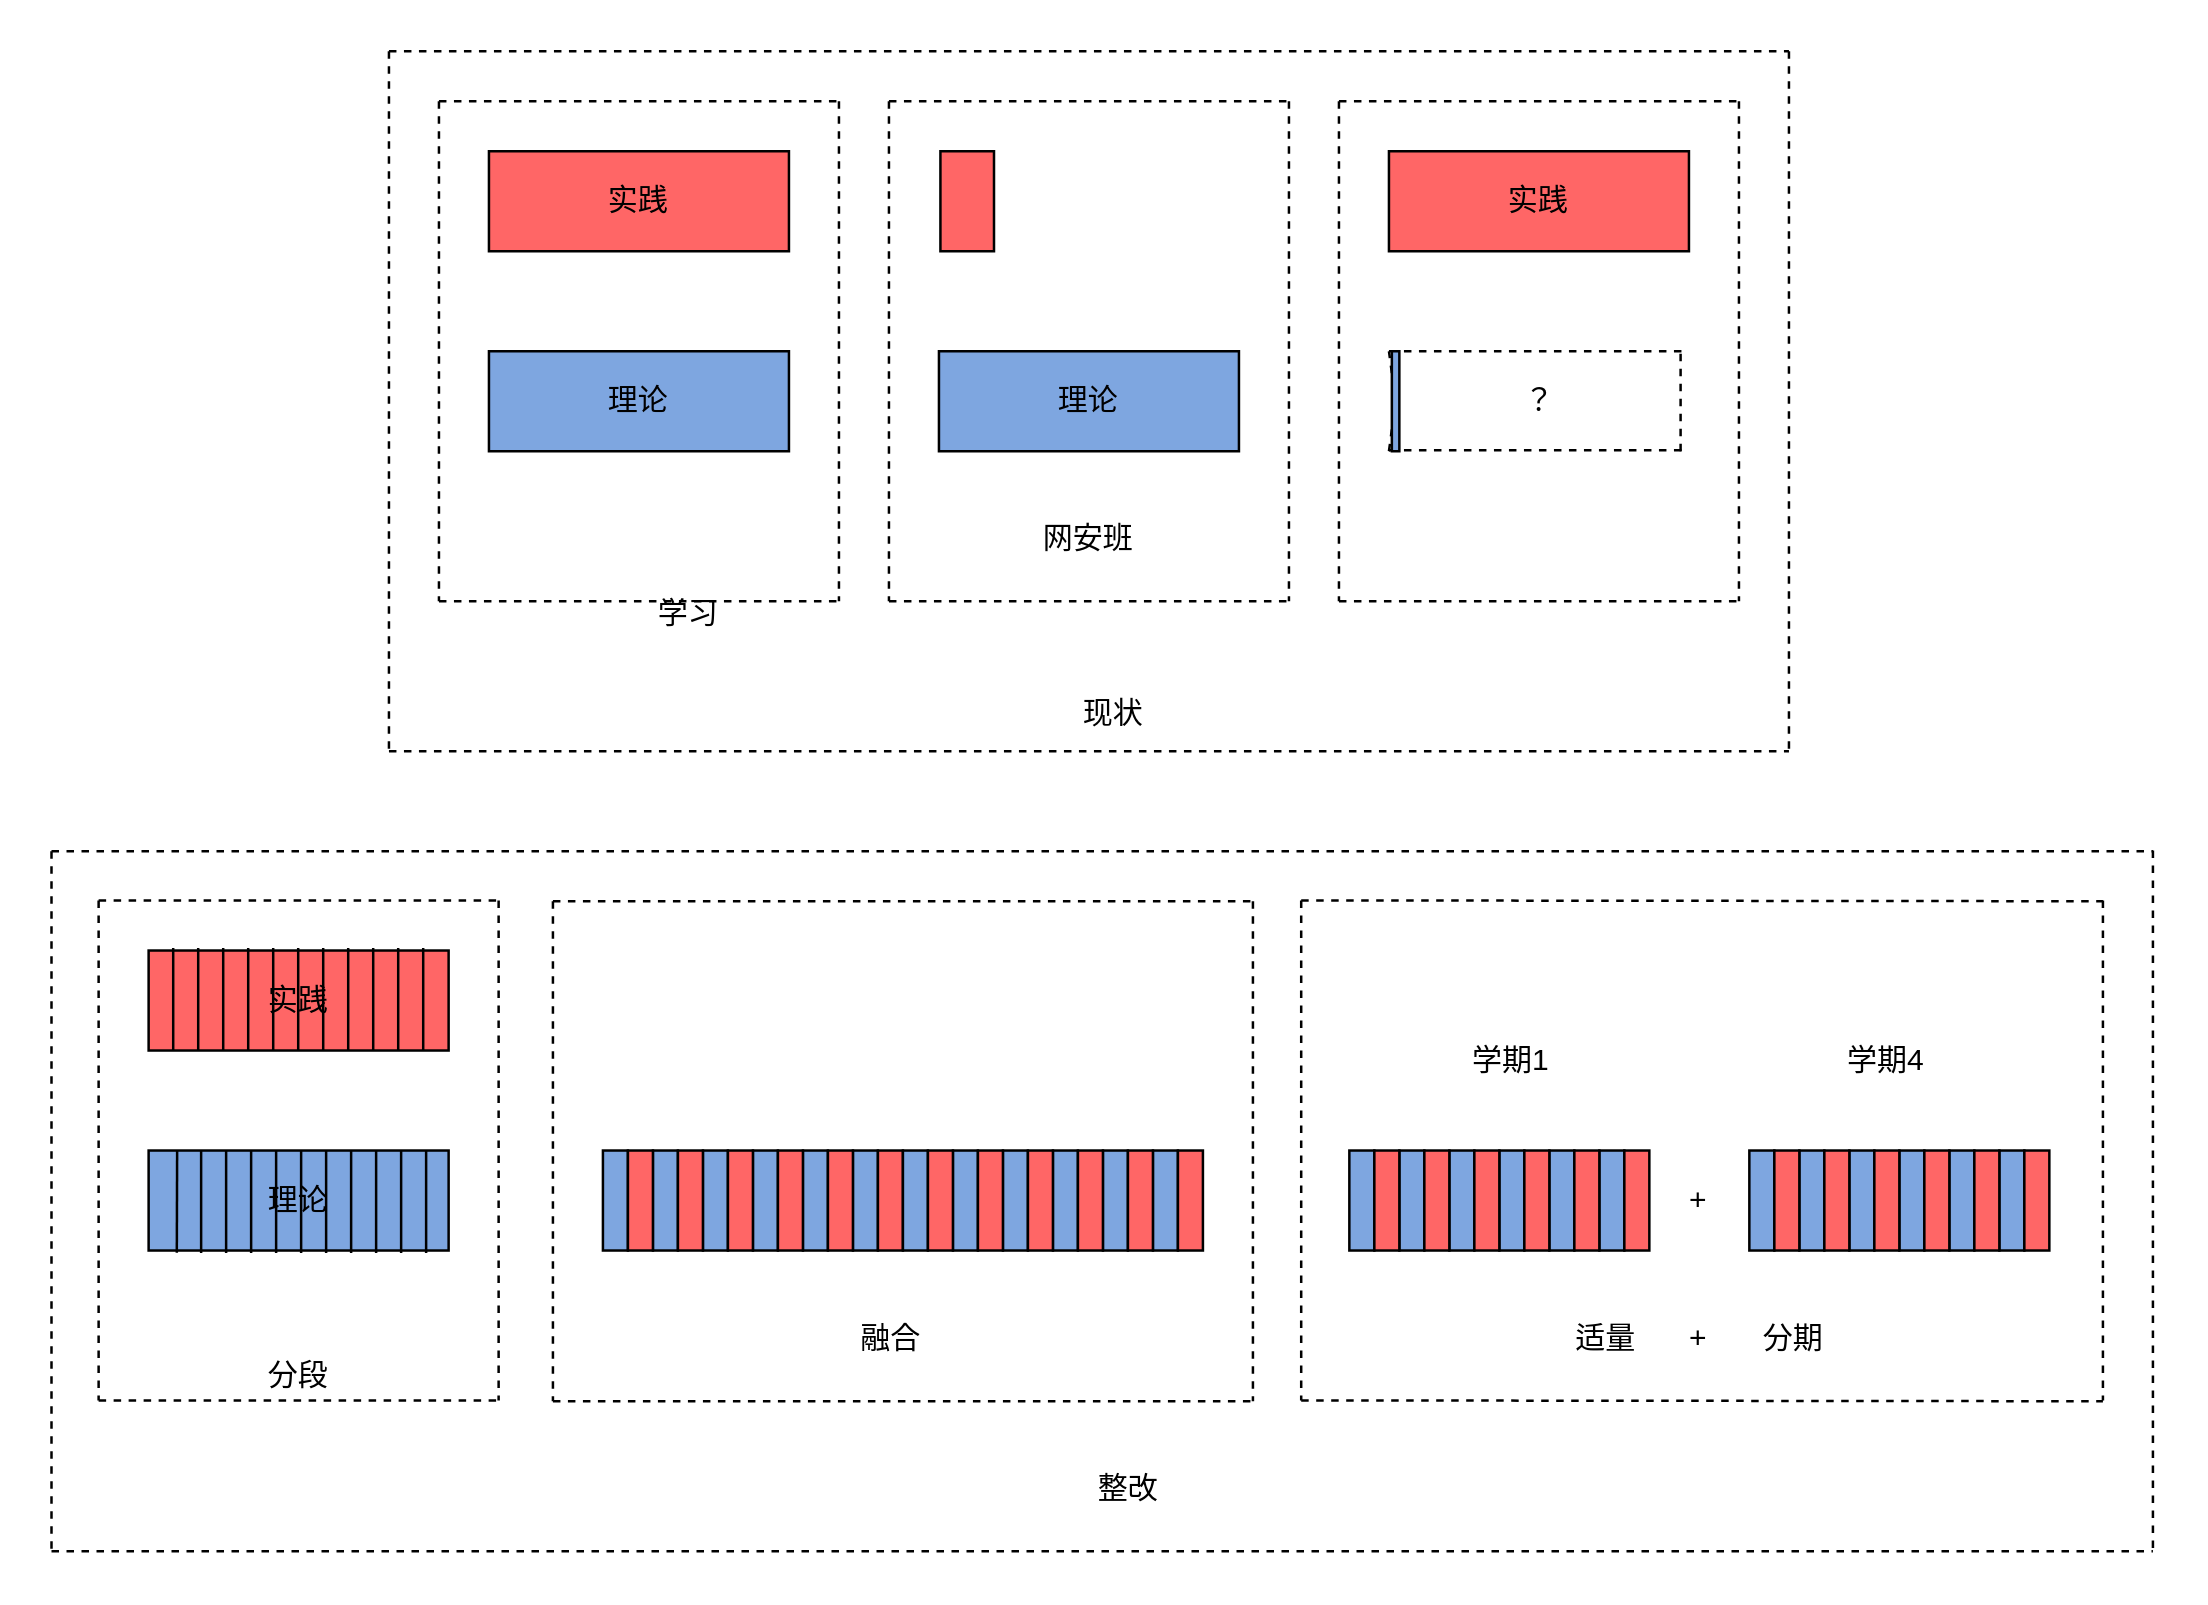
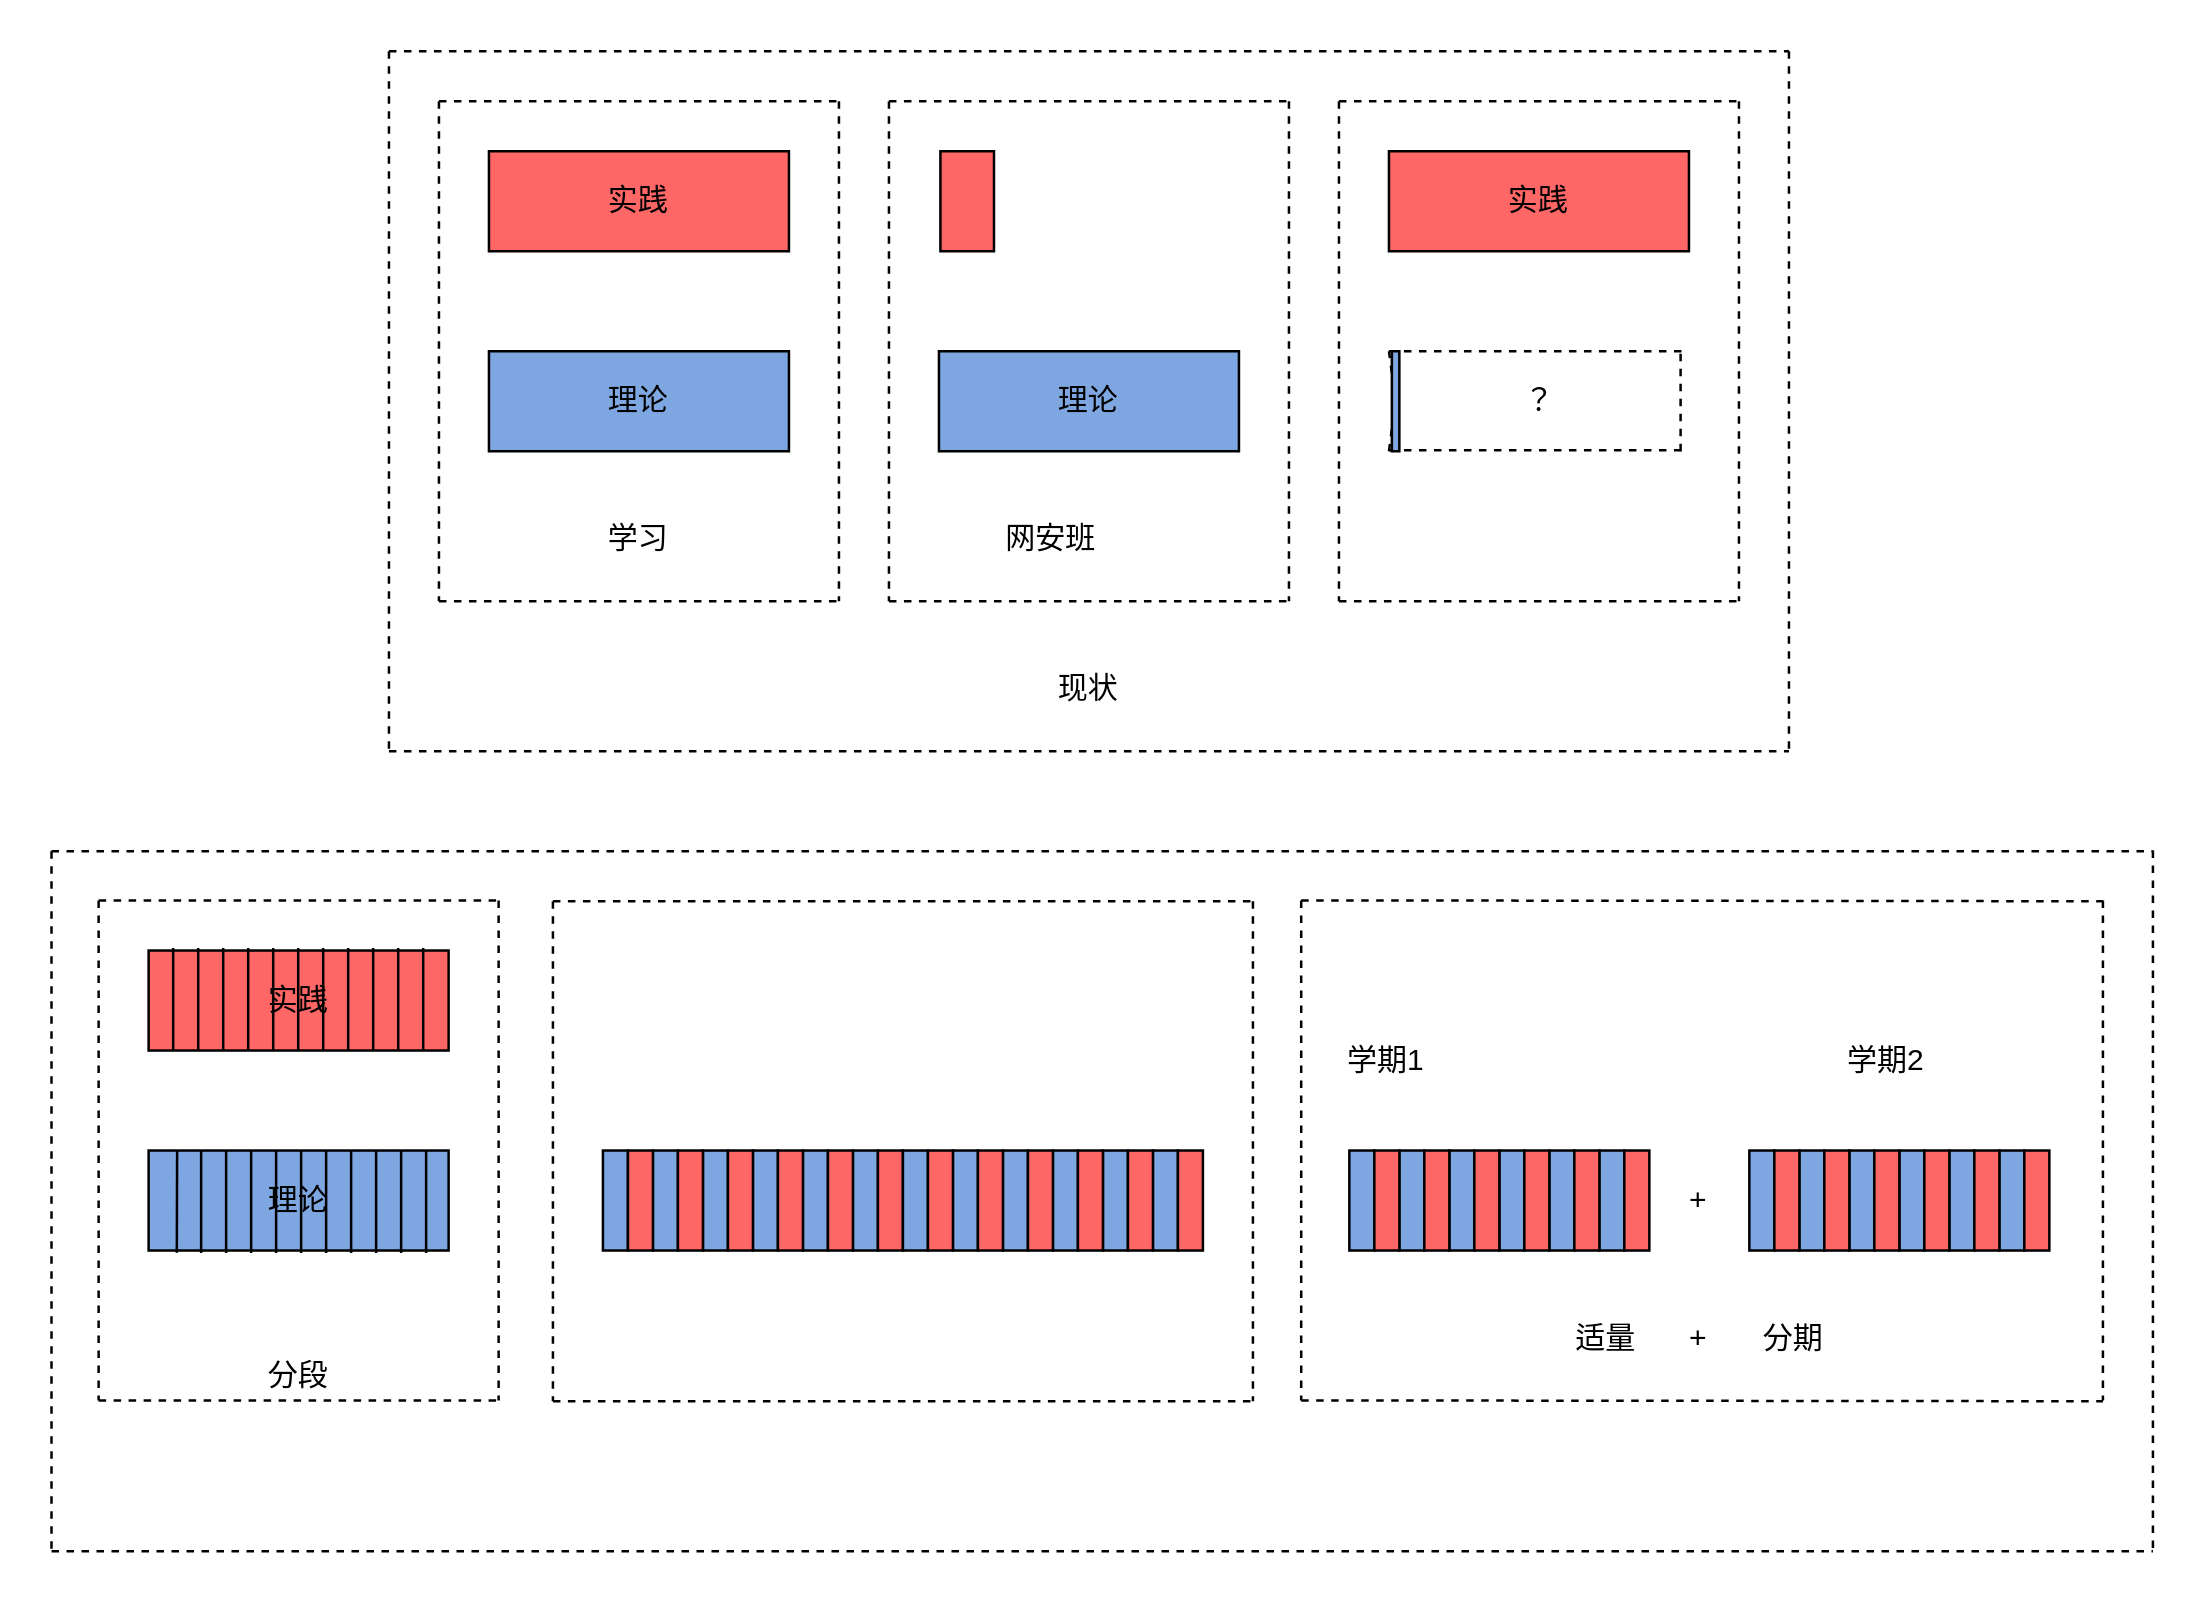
node "网安班": moved (1089, 539) -> (1051, 539)
node "学习": moved (689, 614) -> (639, 539)
node "现状": moved (1114, 714) -> (1089, 689)
node "学期1": moved (1512, 1061) -> (1387, 1061)
node "学期4": label "学期4" -> "学期2"
node "融合": removed
node "整改": removed
